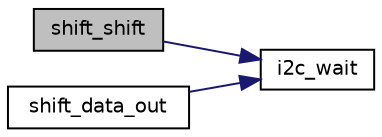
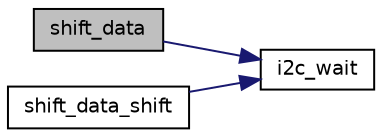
node "shift_shift": label "shift_shift" -> "shift_data"
node "shift_data_out": label "shift_data_out" -> "shift_data_shift"
